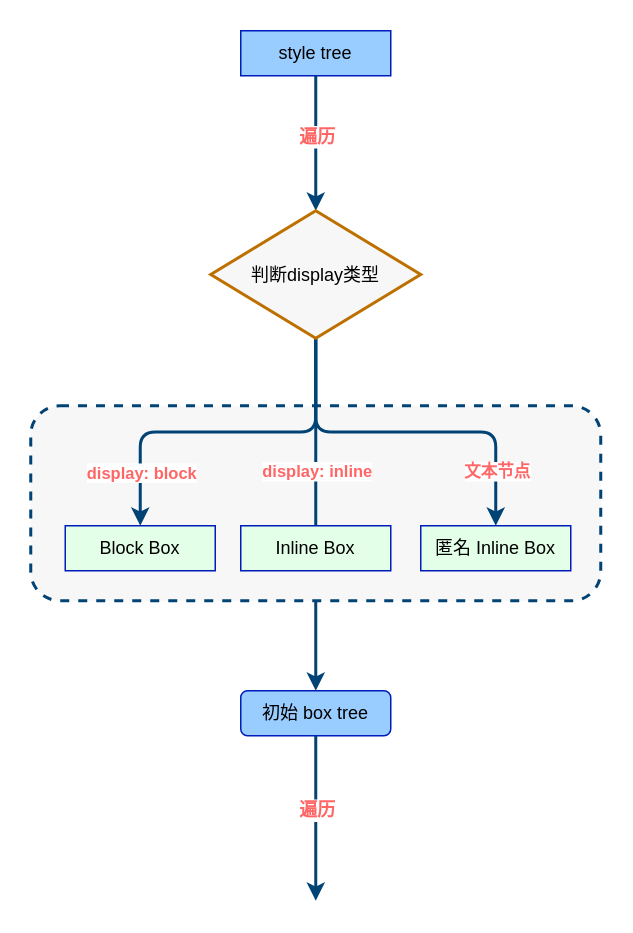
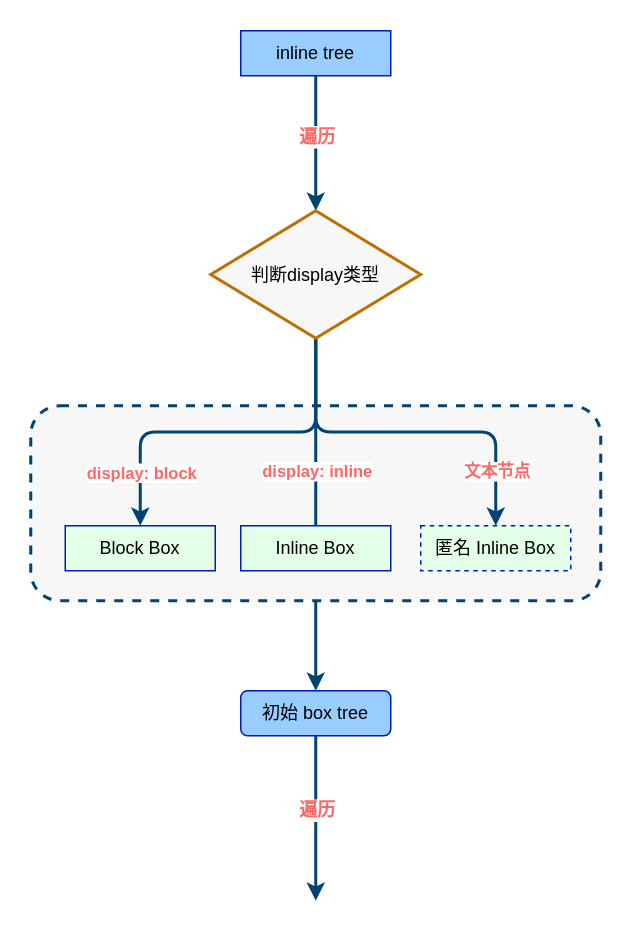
node "style tree": label "style tree" -> "inline tree"
node "匿名 Inline Box": style solid -> dashed
